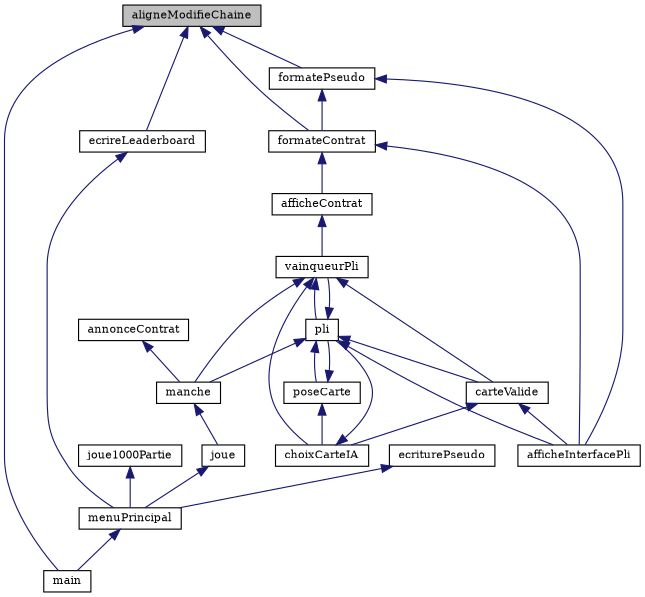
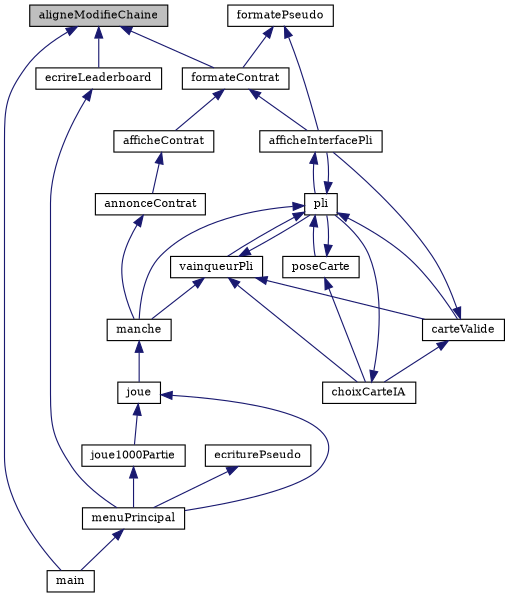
edge "formatePseudo" -> "aligneModifieChaine": removed
edge "pli" -> "afficheInterfacePli": added
edge "vainqueurPli" -> "afficheContrat": now "annonceContrat" -> "afficheContrat"
edge "joue1000Partie" -> "joue": added
